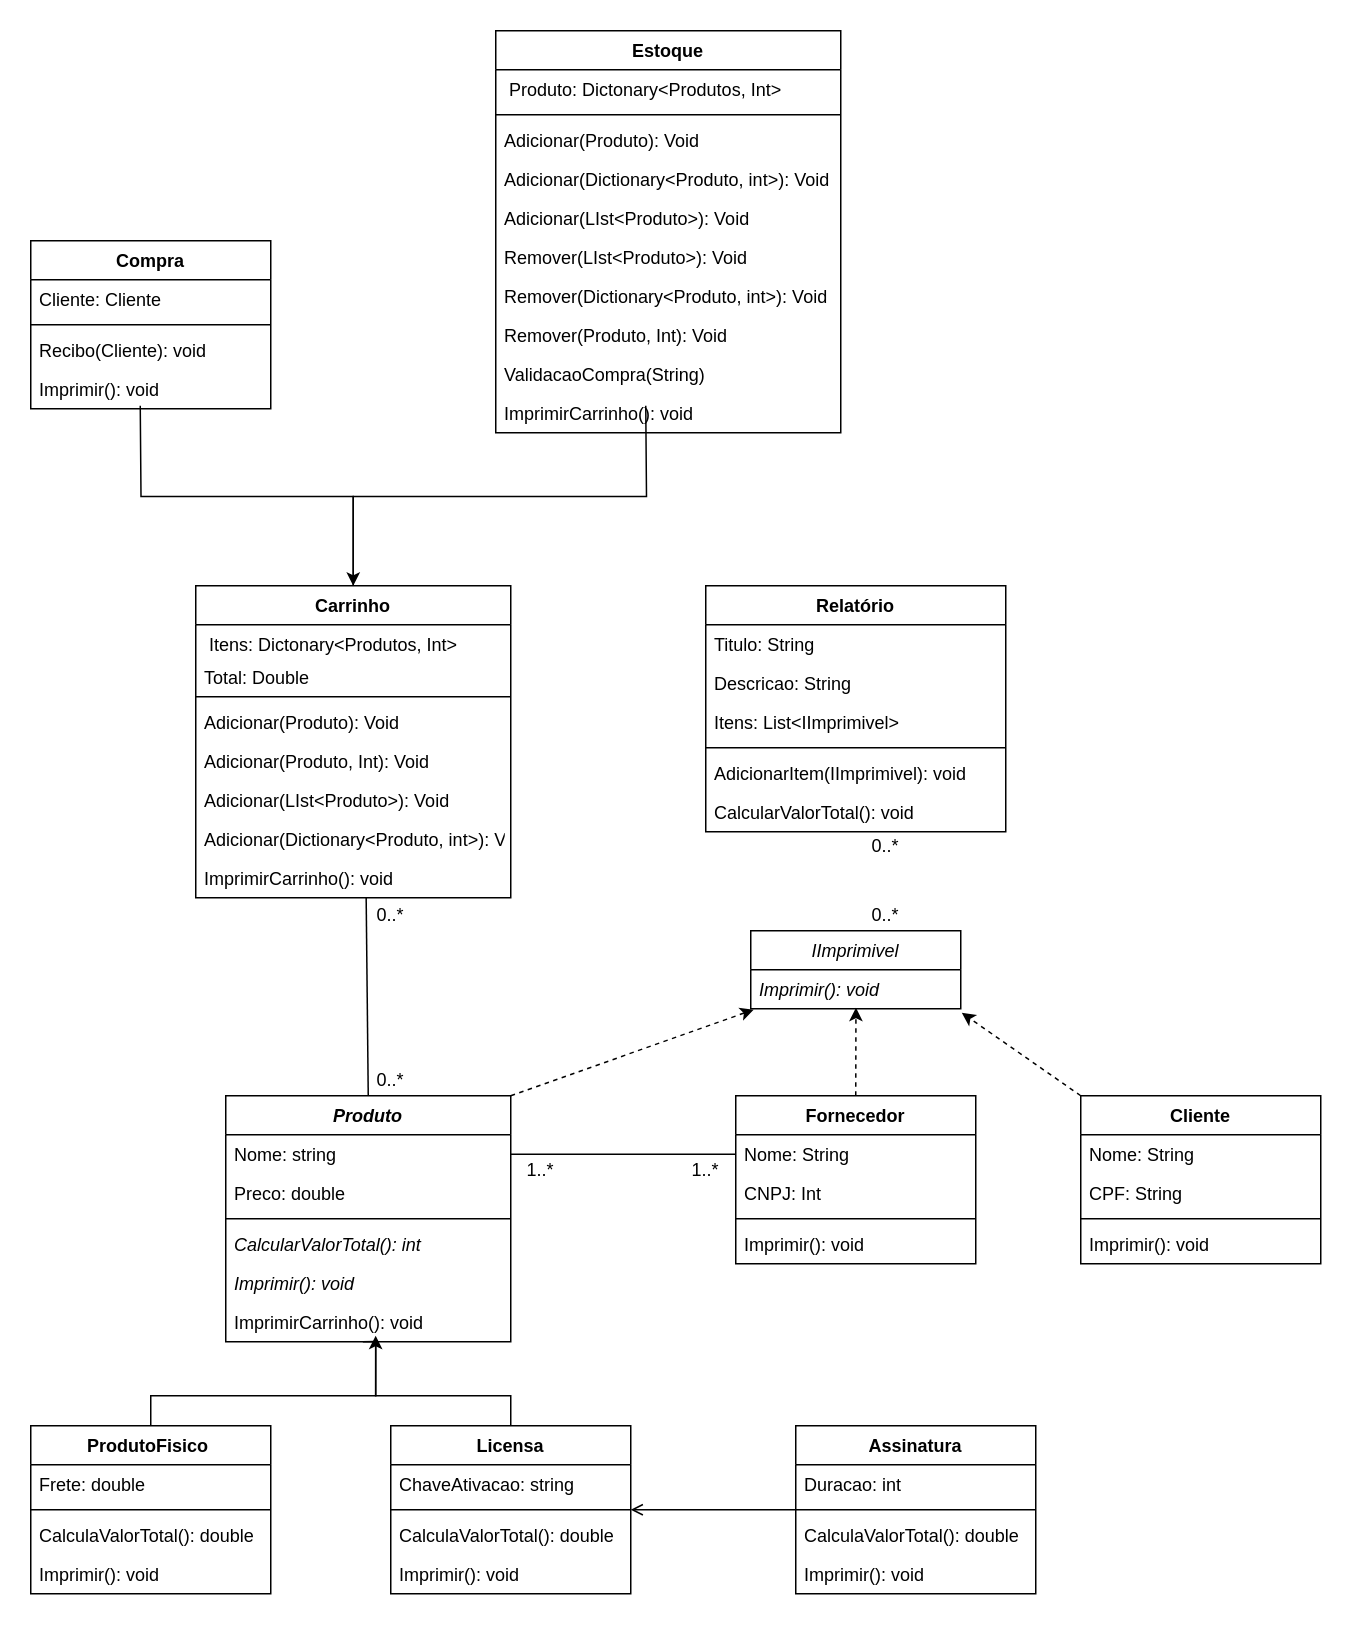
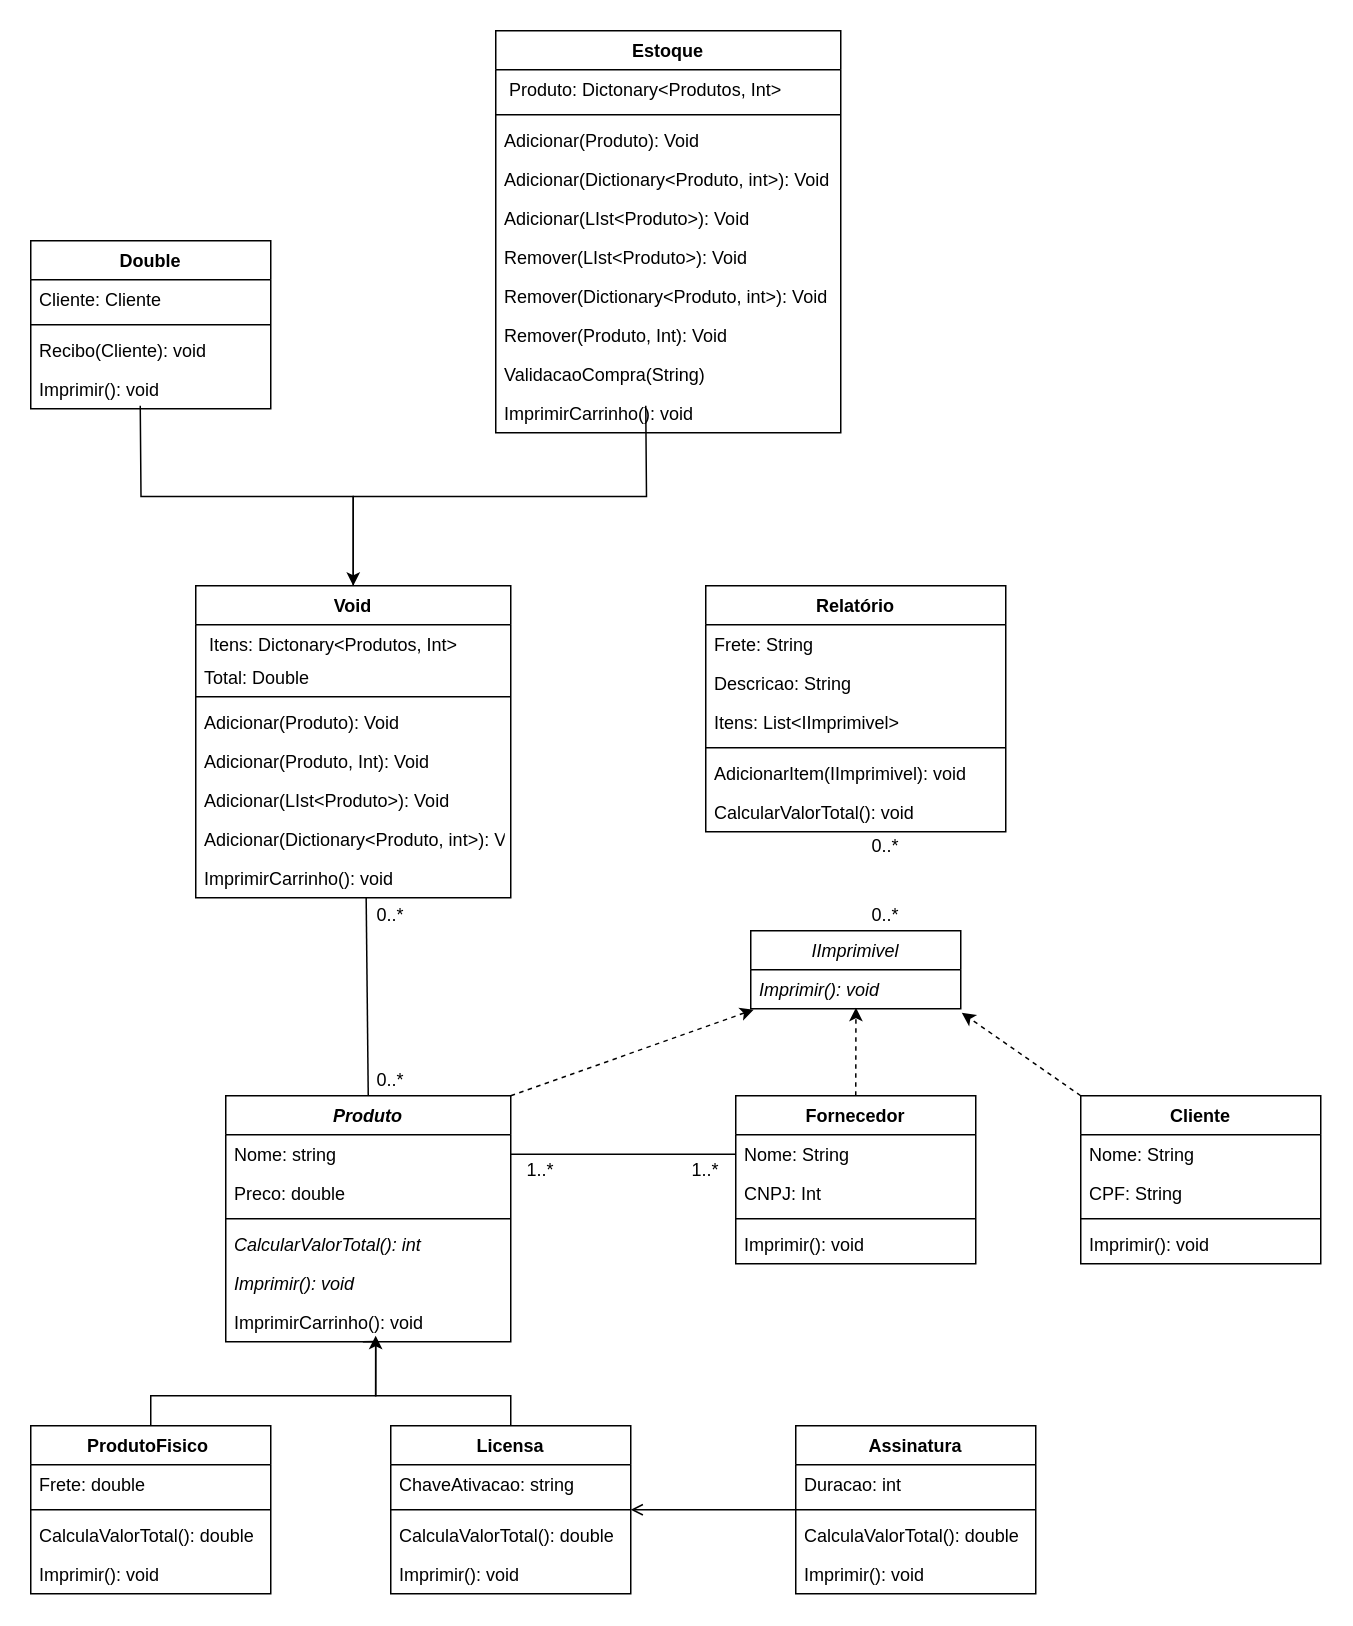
node "Compra": label "Compra" -> "Double"
node "Carrinho": label "Carrinho" -> "Void"
node "Titulo: String": label "Titulo: String" -> "Frete: String"
